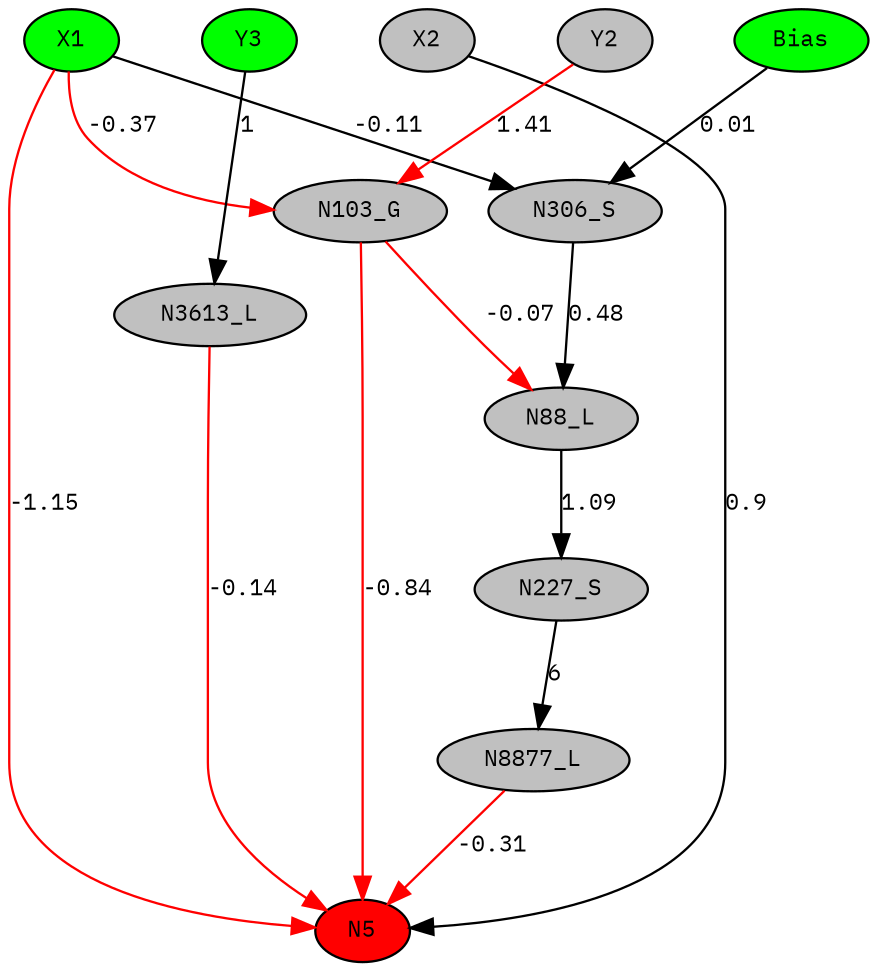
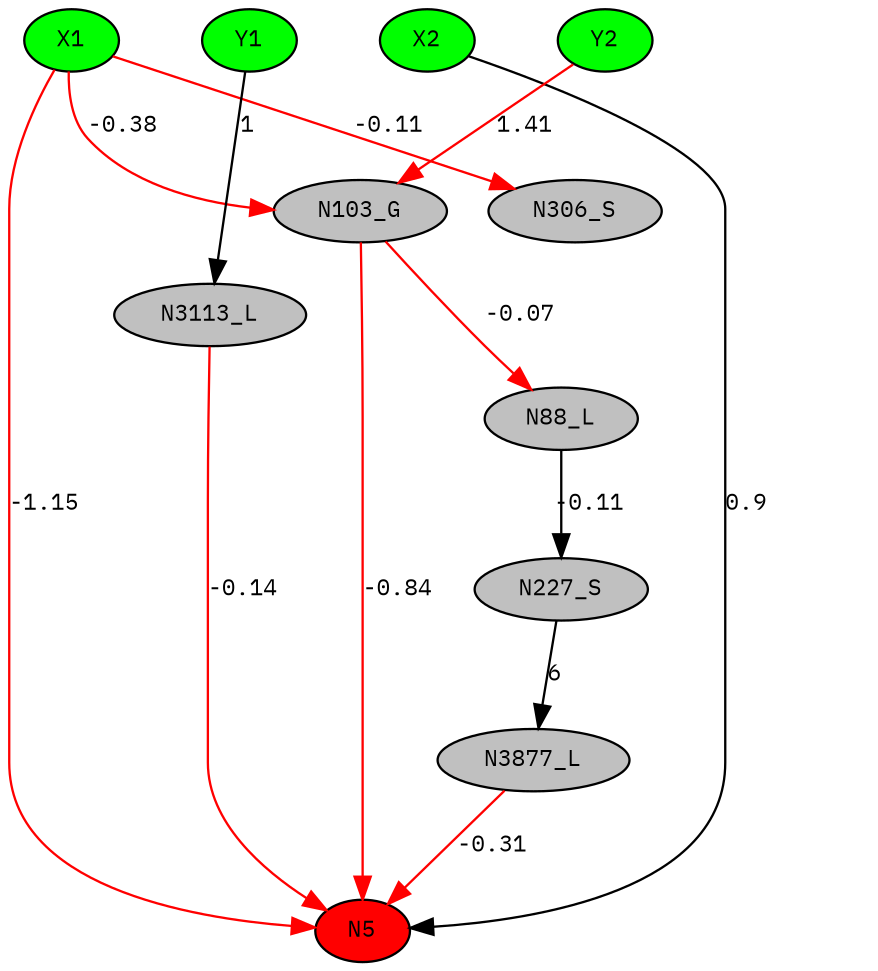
node "Y3": label "Y3" -> "Y1"
node "X2": fillcolor gray -> green
node "Y2": fillcolor gray -> green
node "Bias": removed
edge "X1" -> "N306_S": color black -> red
edge "X1" -> "N103_G": label "-0.37" -> "-0.38"
edge "N306_S" -> "N88_L": removed, label "0.48"
node "N3613_L": label "N3613_L" -> "N3113_L"
edge "N88_L" -> "N227_S": label "1.09" -> "-0.11"
node "N8877_L": label "N8877_L" -> "N3877_L"
